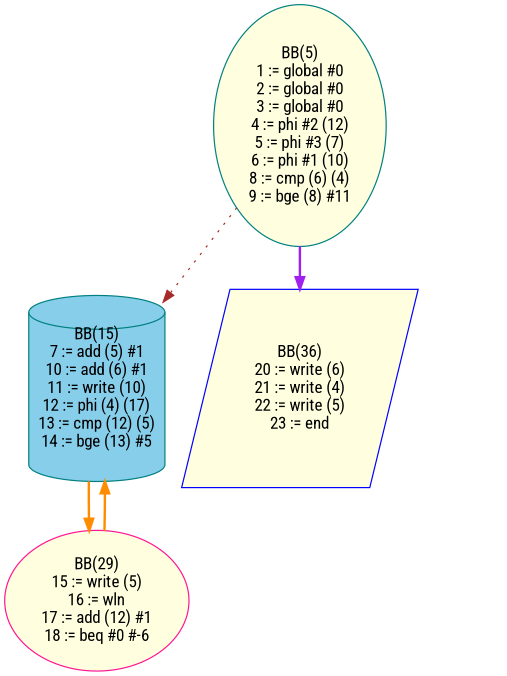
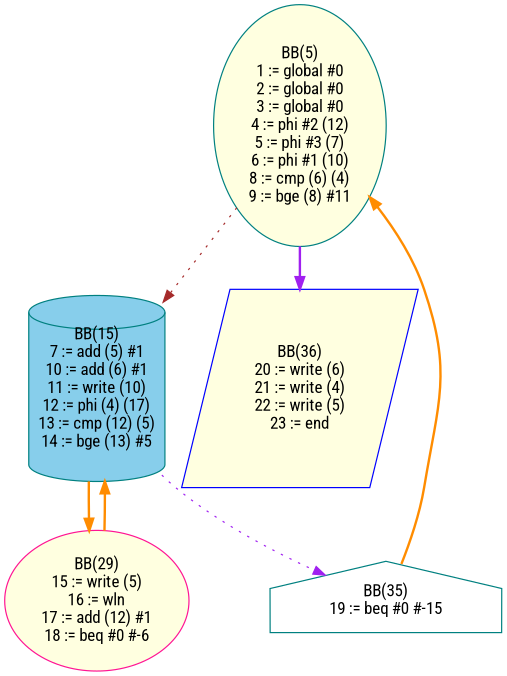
node "BB(35) 19 := beq #0 #-15": added
